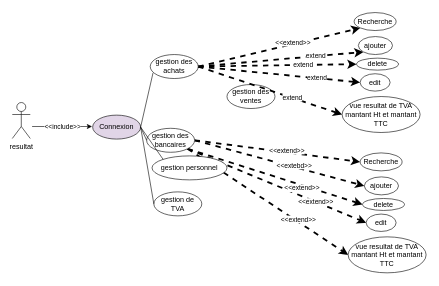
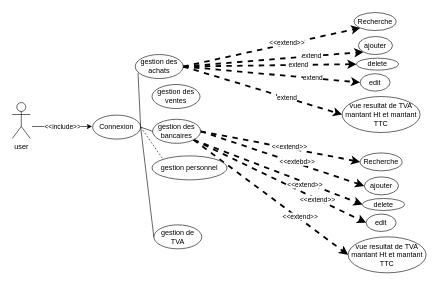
node "gestion des achats": moved (174, 66) -> (159, 66)
node "gestion des ventes": moved (251, 96) -> (176, 96)
node "Connexion": fillcolor #e1d5e7 -> #ffffff
node "gestion des bancaires": moved (171, 140) -> (177, 131)
edge "Connexion" -- "gestion personnel": style solid -> dashed
node "resultat": label "resultat" -> "user"
node "gestion de TVA": moved (178, 204) -> (178, 237)
